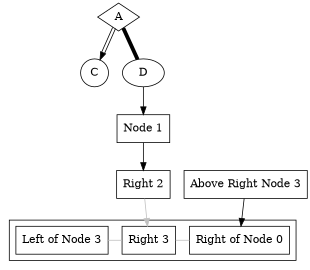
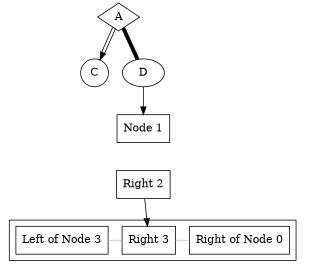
edge "Node 1" -> "Right 2": removed
node "Above Right Node 3": removed
edge "Right 2" -> "Right 3": color grey -> black
